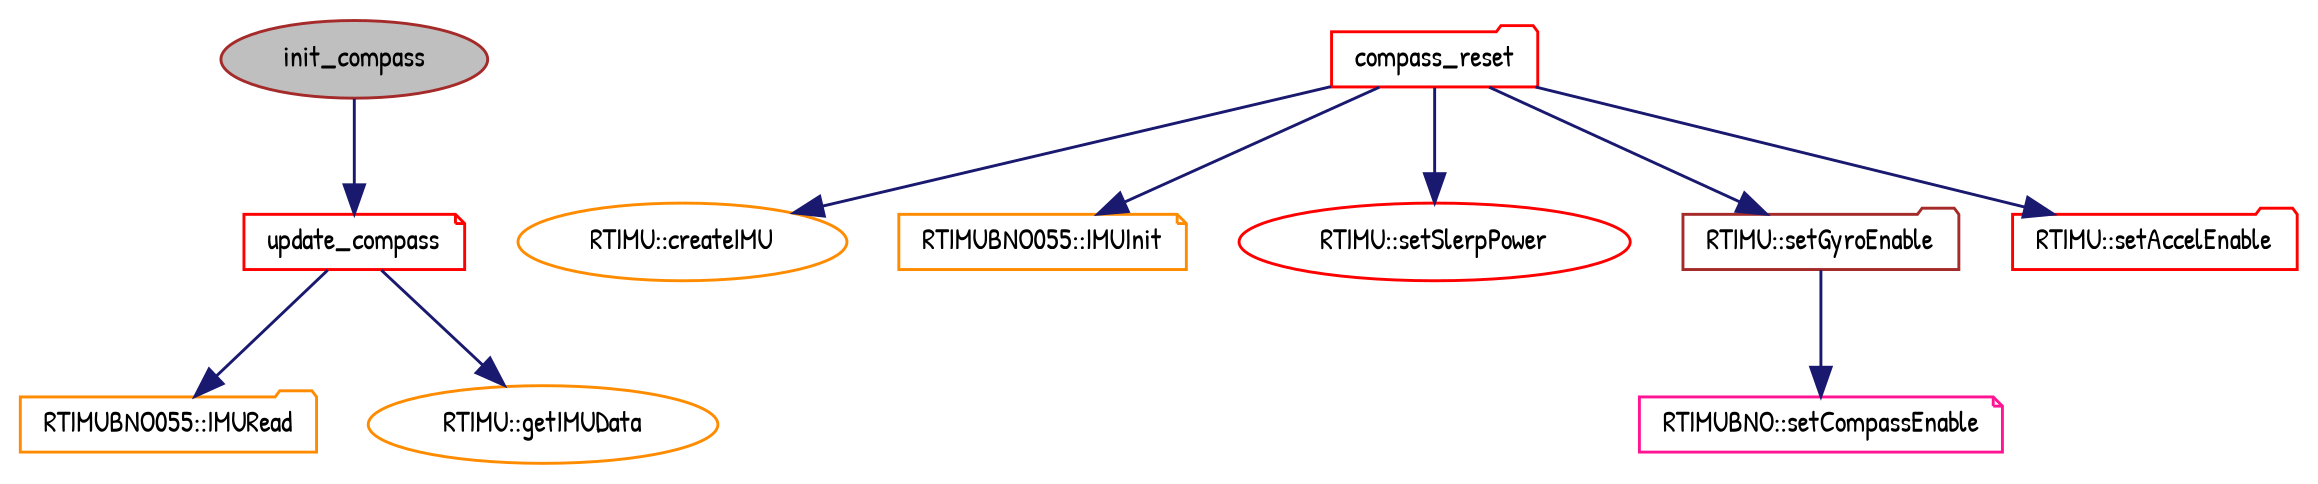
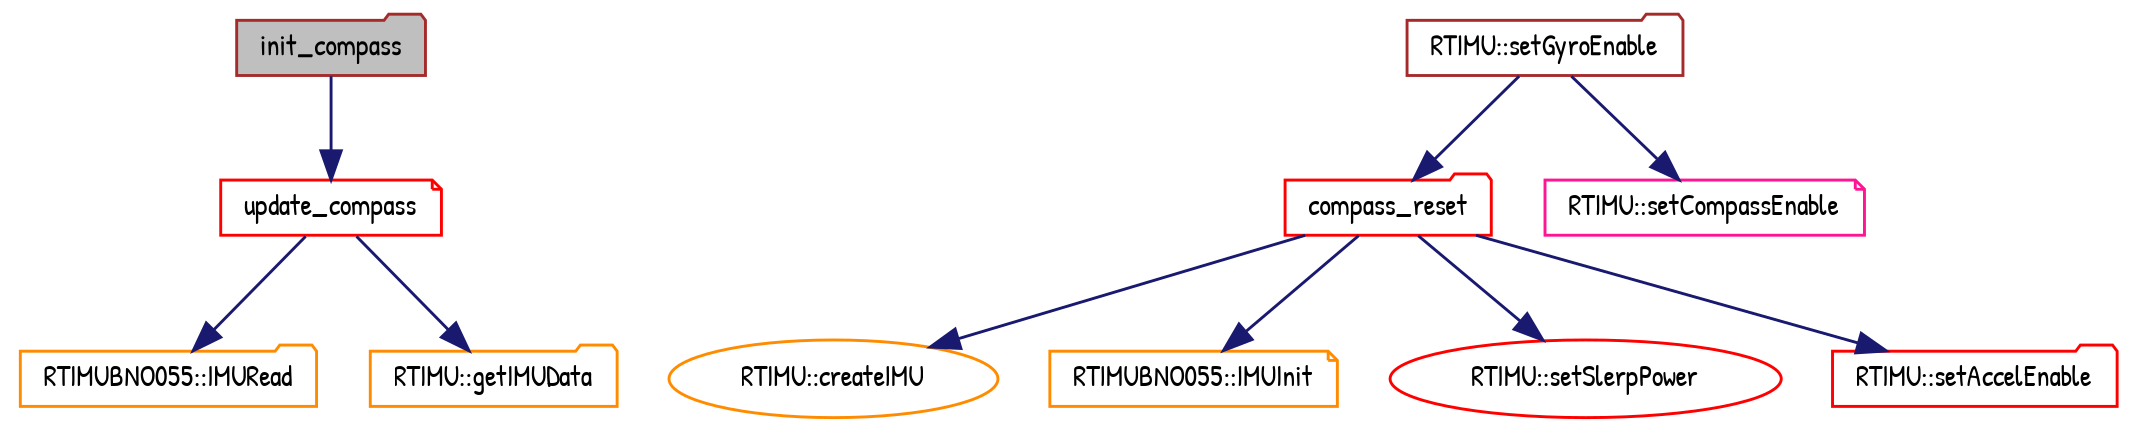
node "init_compass": shape ellipse -> folder
edge "compass_reset" -> "RTIMU::setGyroEnable": reversed
node "RTIMU::getIMUData": shape ellipse -> folder
node "RTIMUBNO::setCompassEnable": label "RTIMUBNO::setCompassEnable" -> "RTIMU::setCompassEnable"
